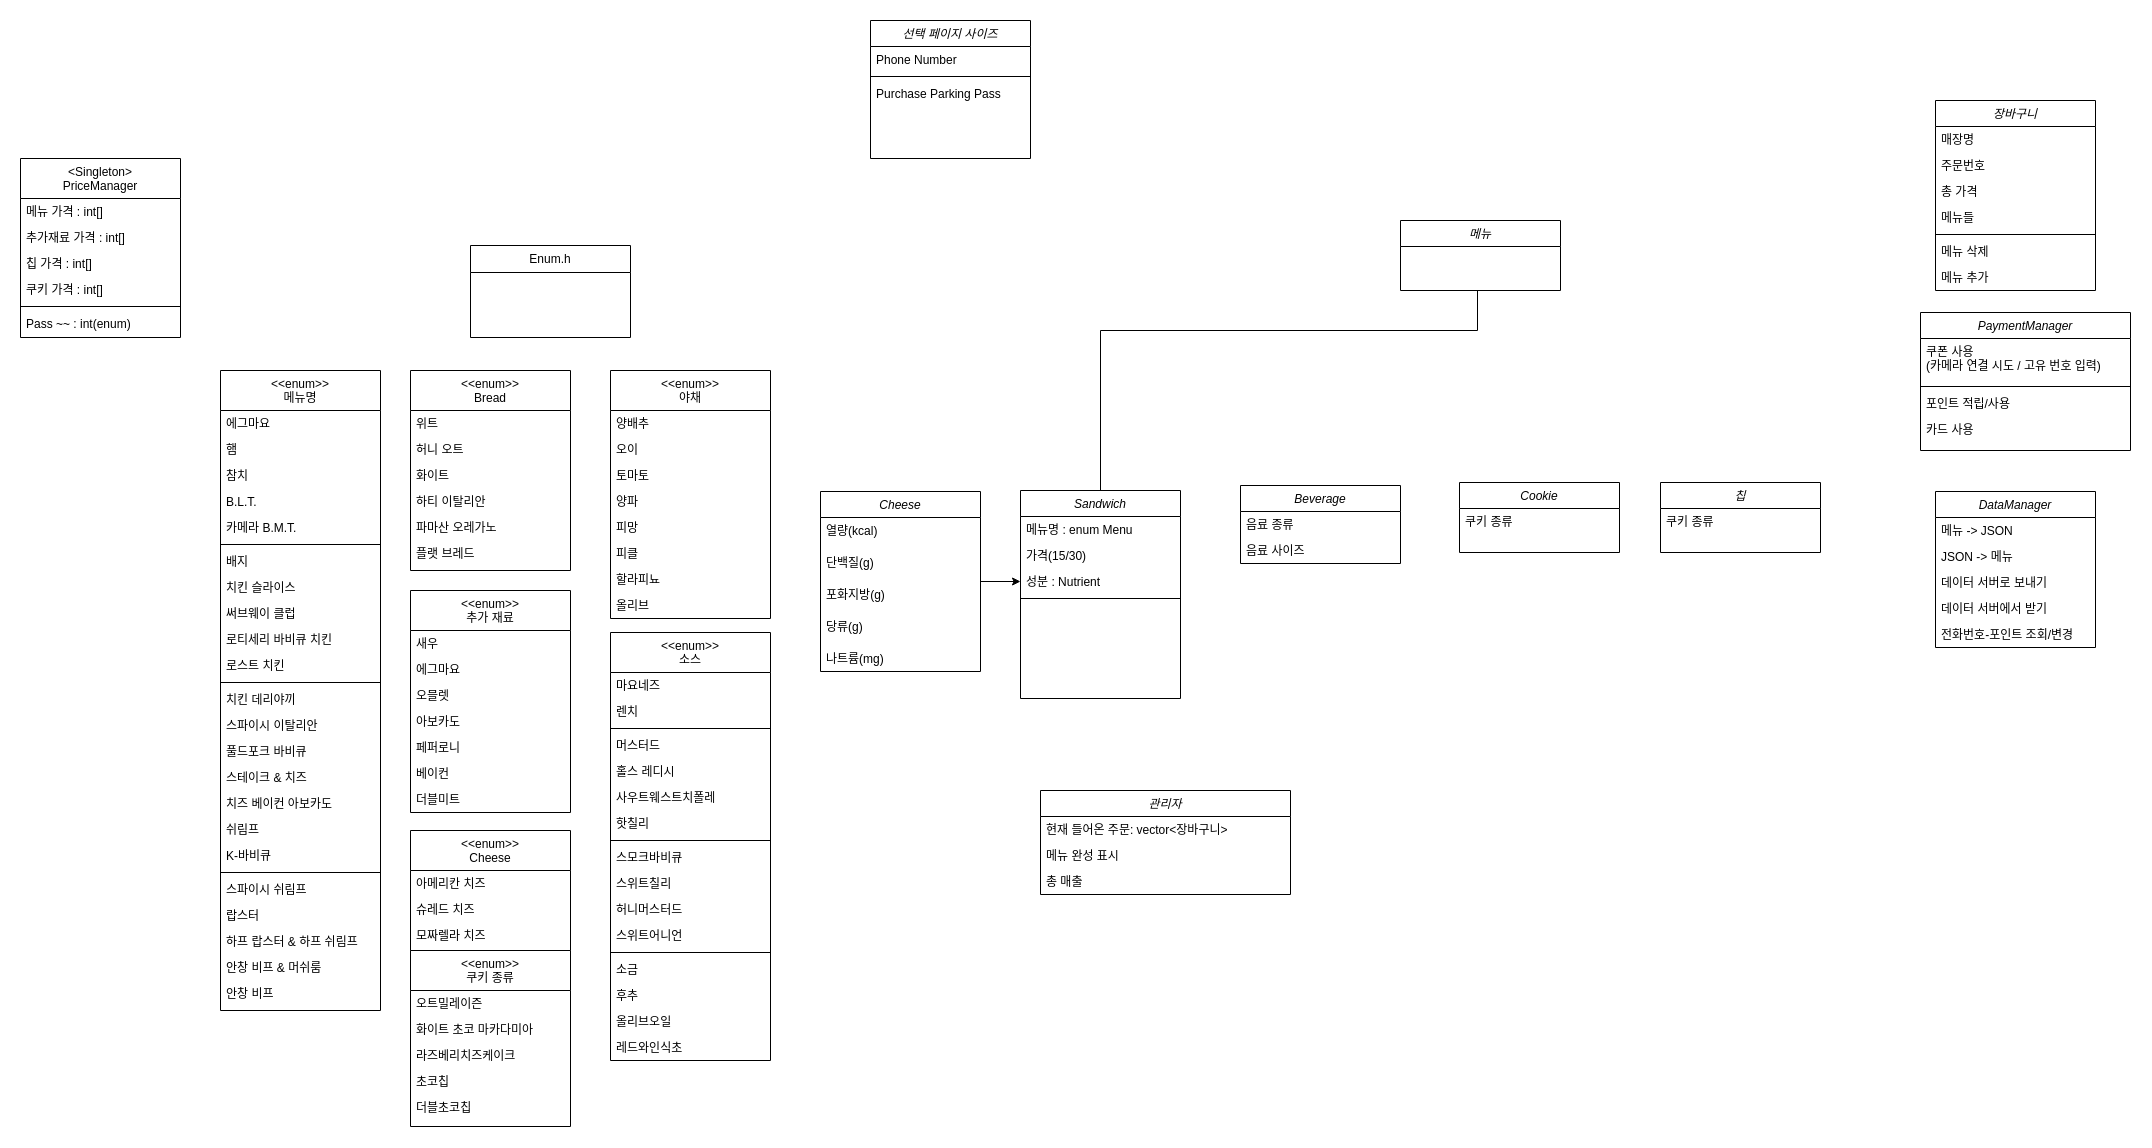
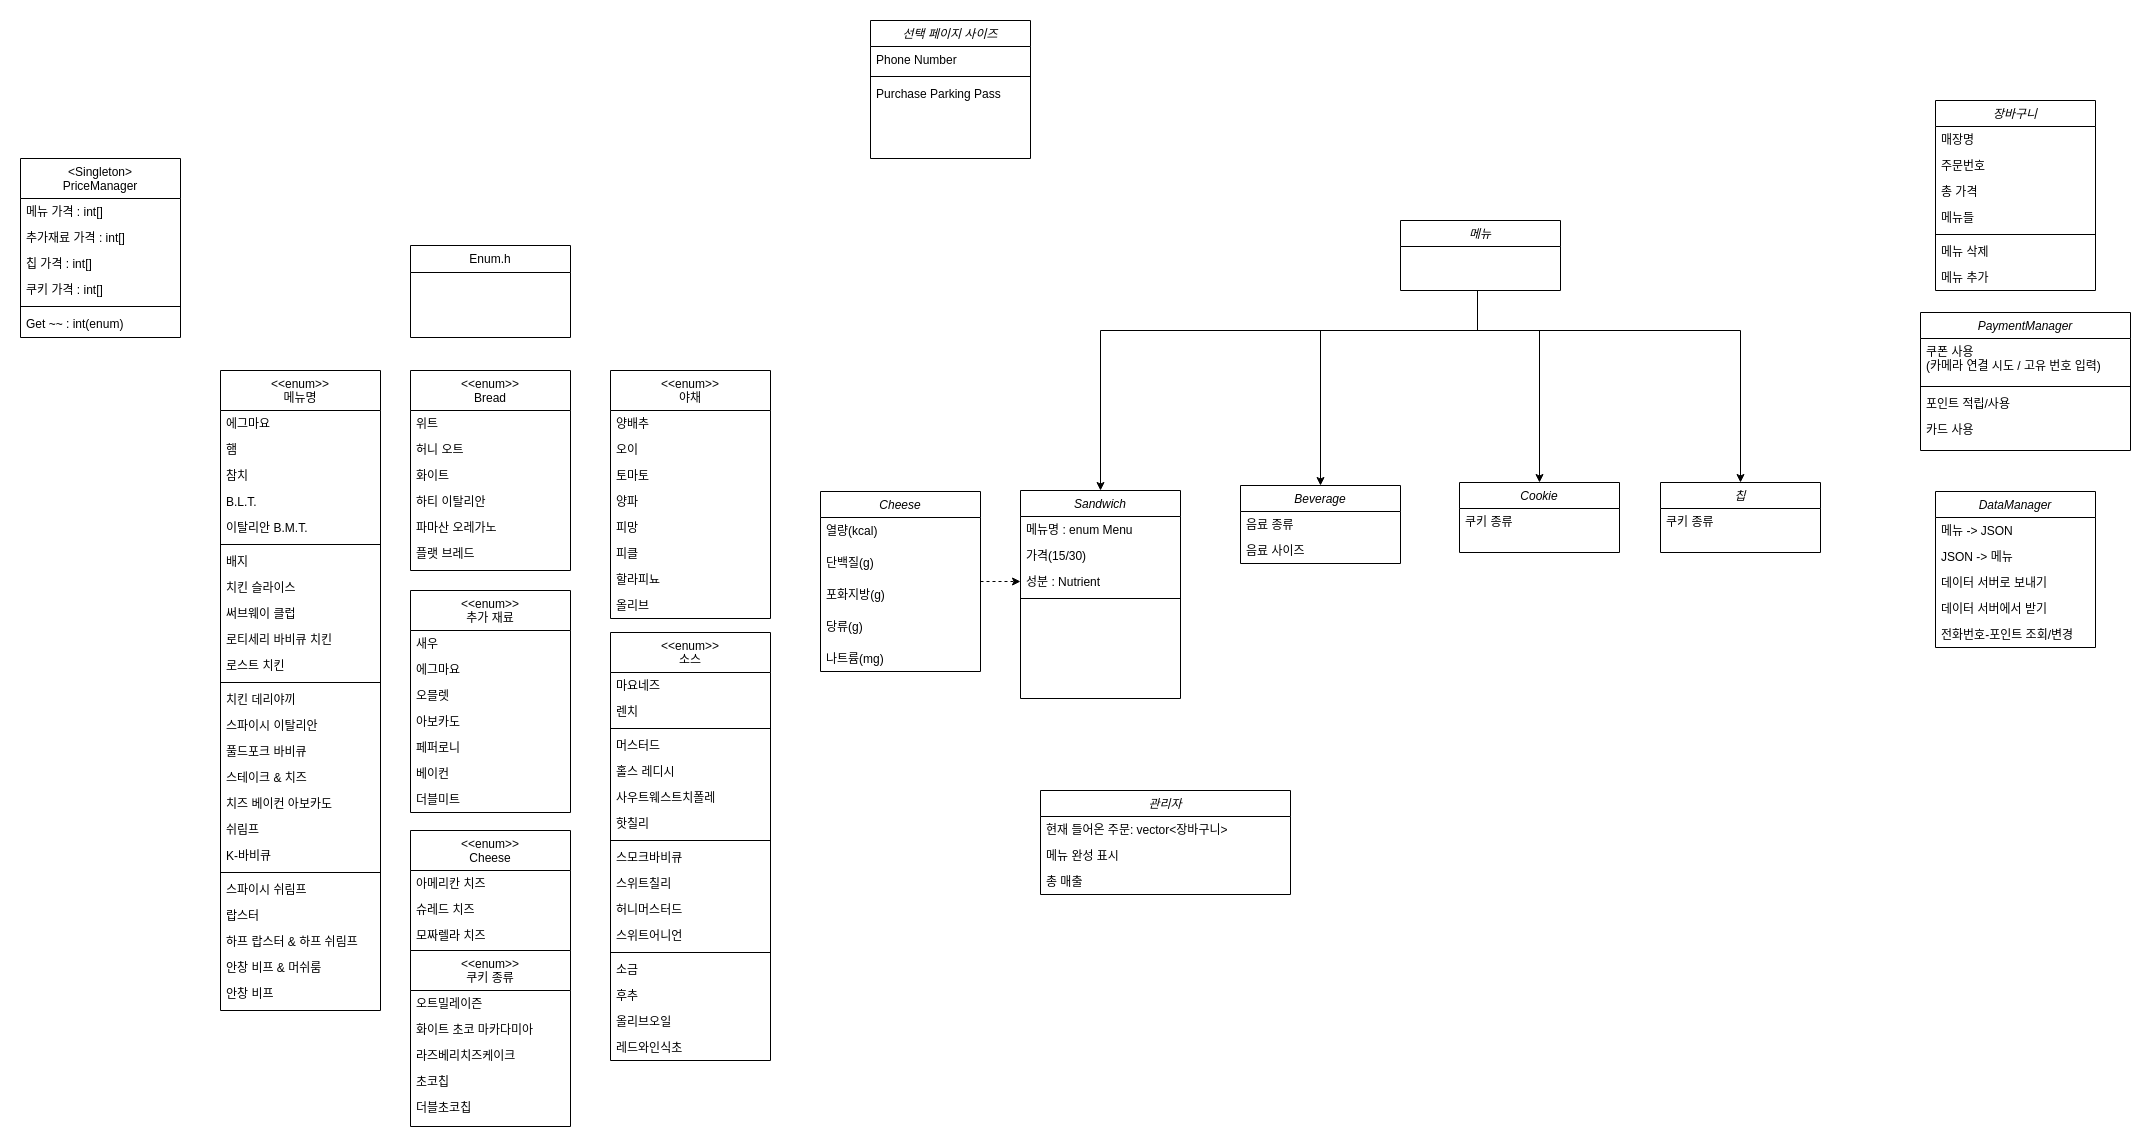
node "Enum.h": moved (551, 292) -> (491, 292)
node "Pass ~~ : int(enum)": label "Pass ~~ : int(enum)" -> "Get ~~ : int(enum)"
edge "메뉴" -> "칩": added
edge "메뉴" -> "Cookie": added
edge "메뉴" -> "Beverage": added
edge "메뉴" -- "Sandwich": arrowhead none -> classic
node "카메라 B.M.T.": label "카메라 B.M.T." -> "이탈리안 B.M.T."
edge "Cheese" -> "성분 : Nutrient": style solid -> dashed
